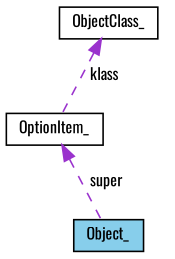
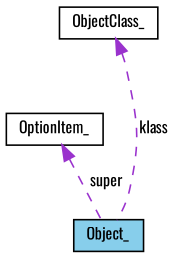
edge "OptionItem_" -> "ObjectClass_": now "Object_" -> "ObjectClass_"
